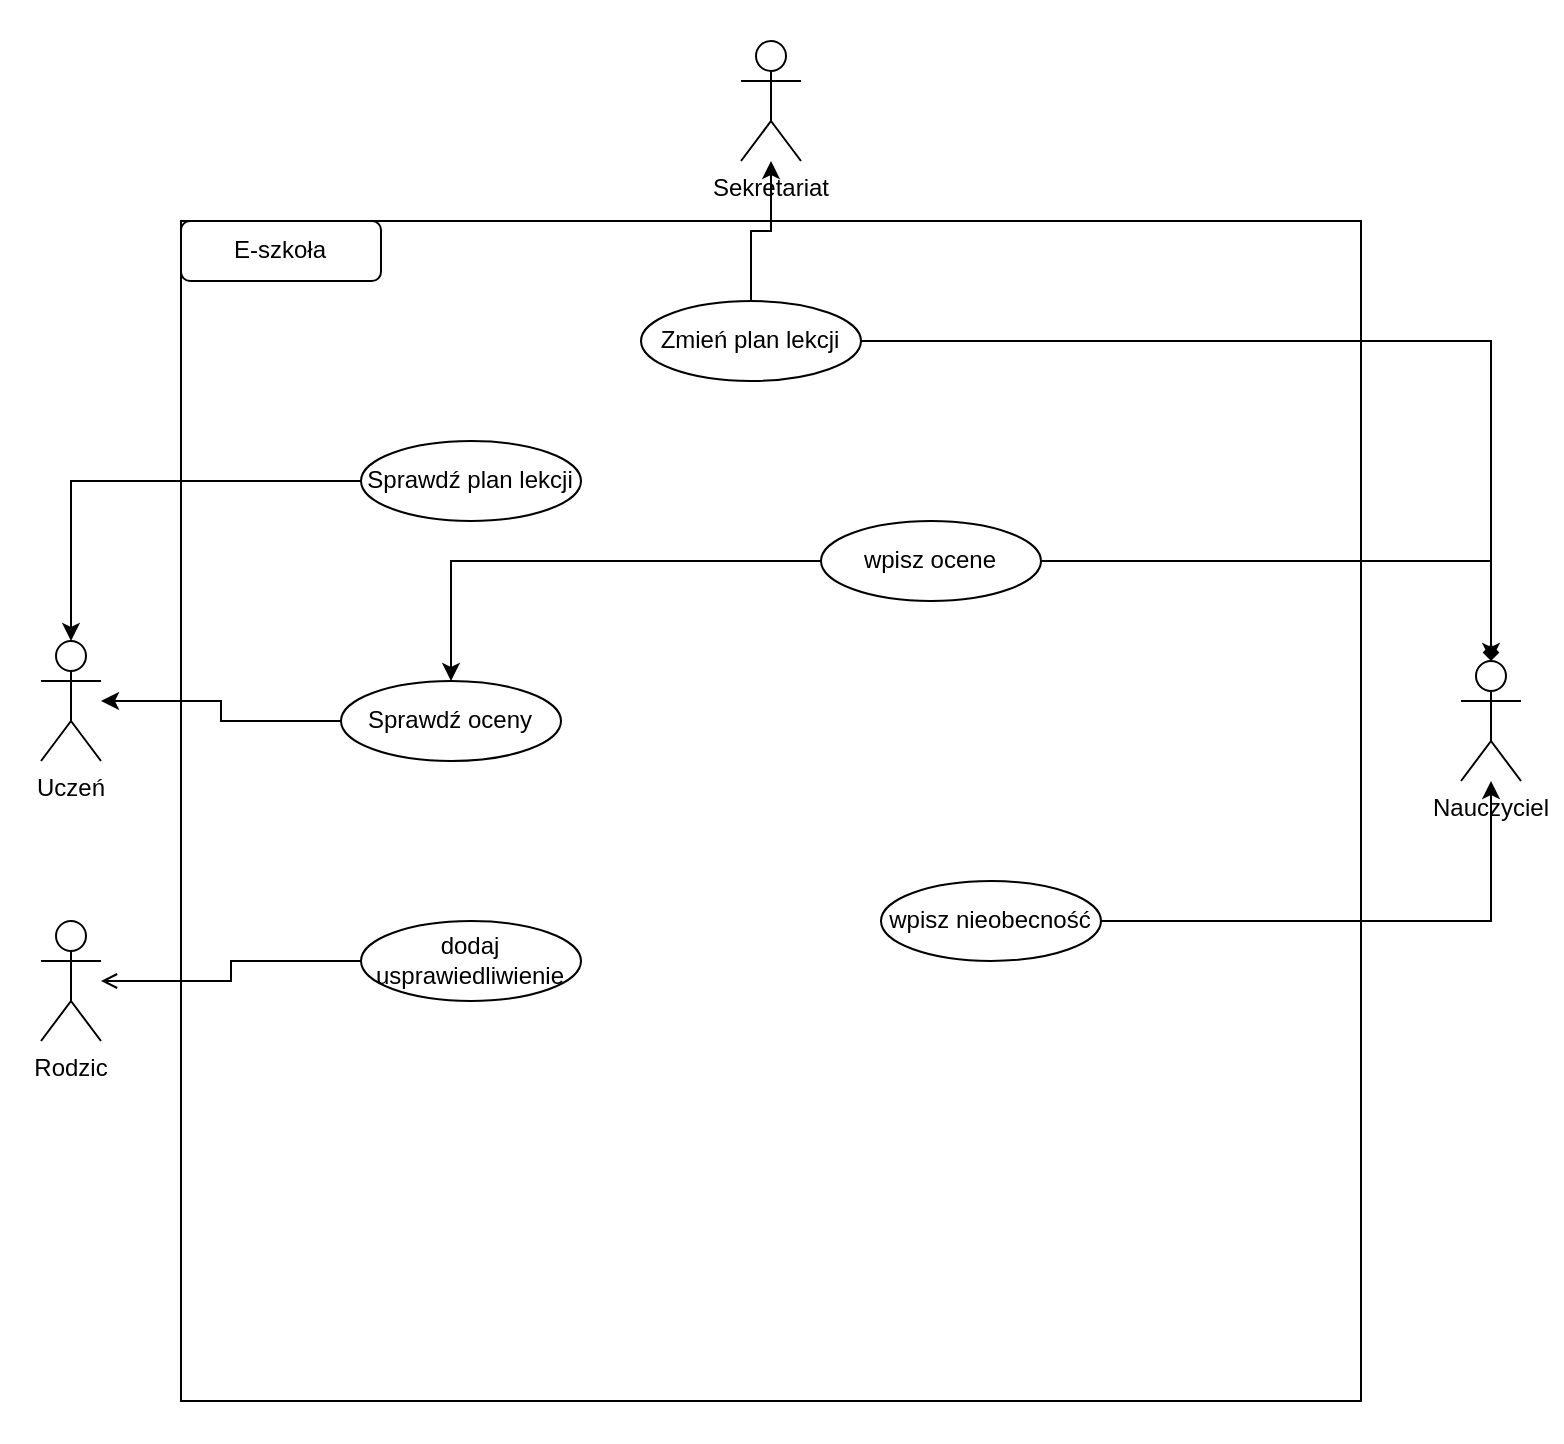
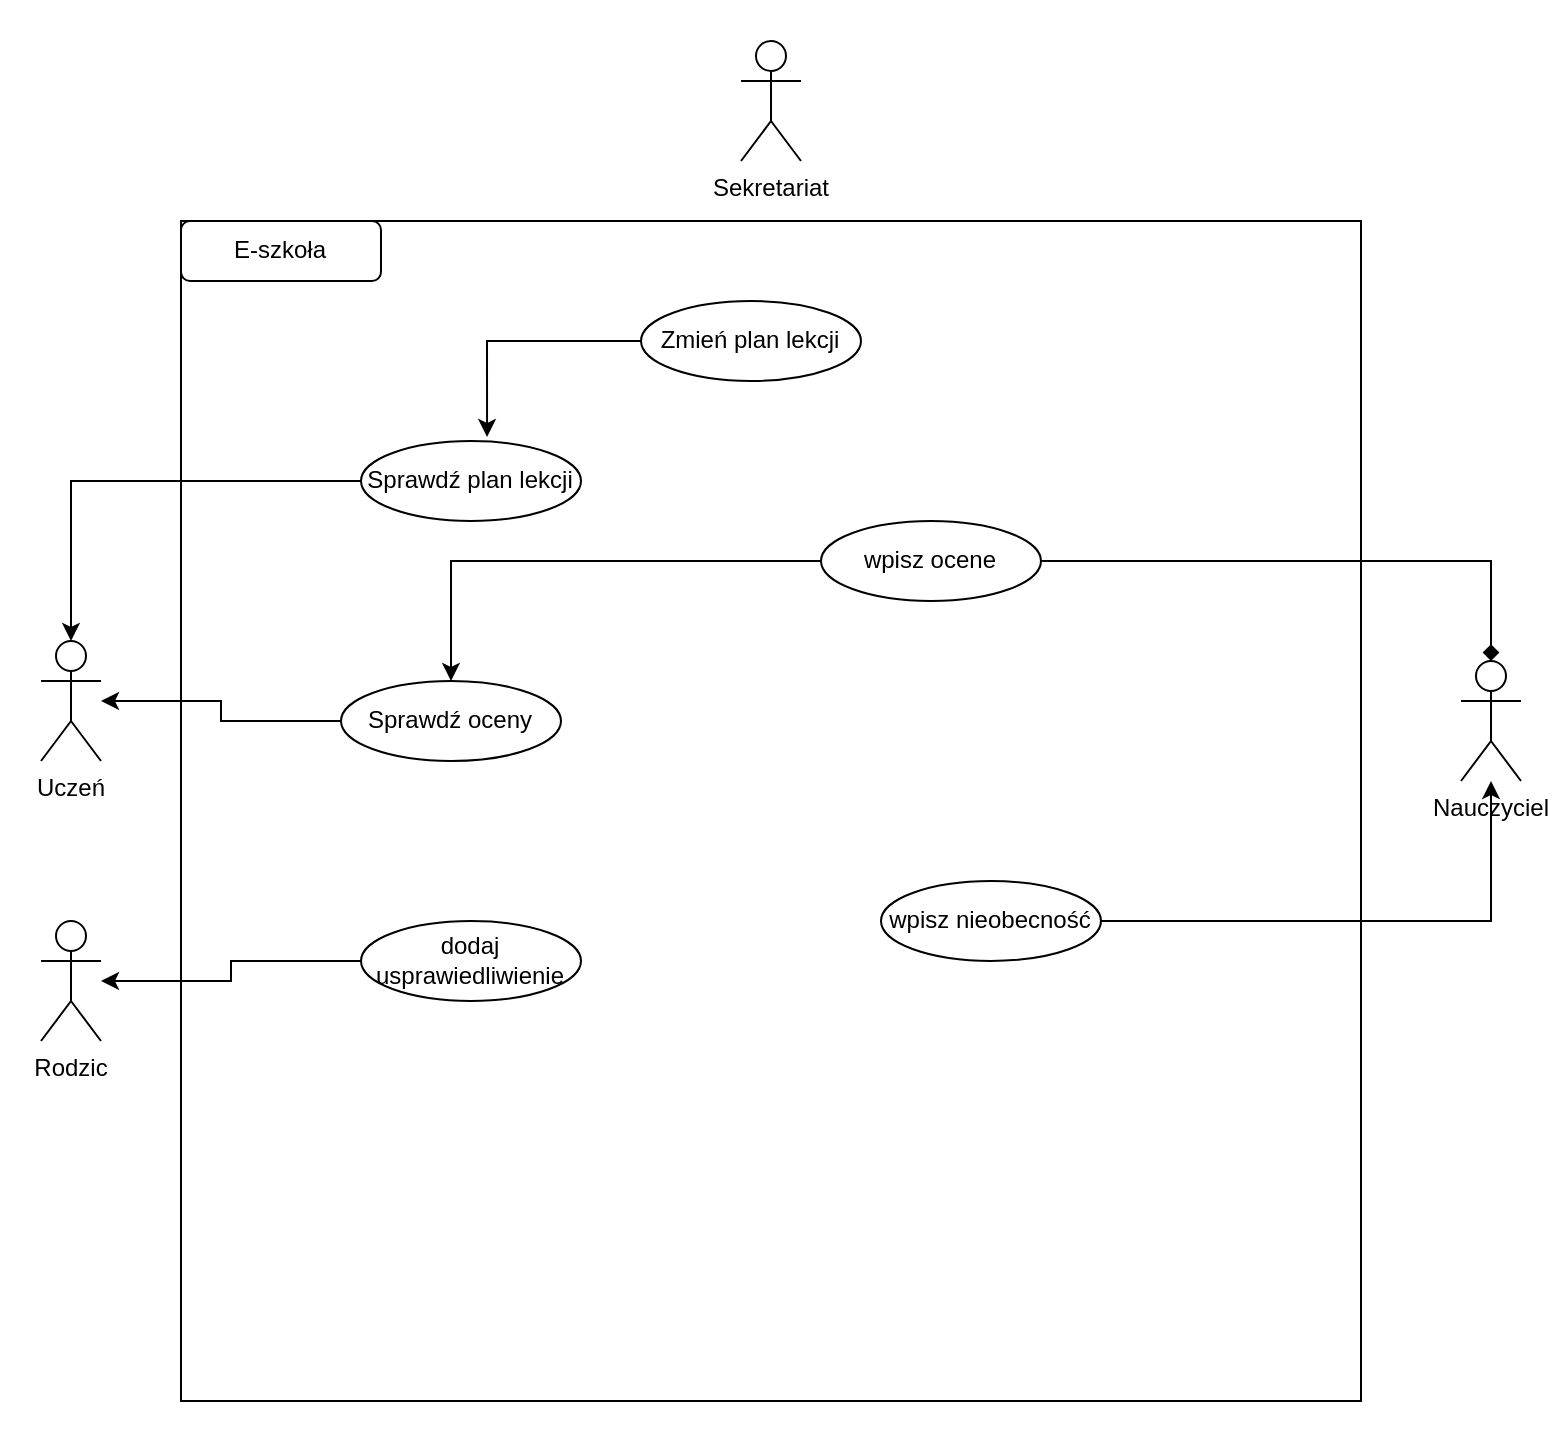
edge "Zmień plan lekcji" -> "Sekretariat": removed
edge "Zmień plan lekcji" -> "Nauczyciel": now "Zmień plan lekcji" -> "Sprawdź plan lekcji"
edge "dodaj usprawiedliwienie" -> "Rodzic": arrowhead open -> classic
